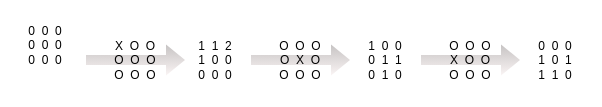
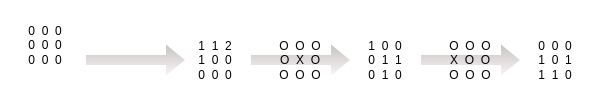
node "X O O O O O O O O": removed
